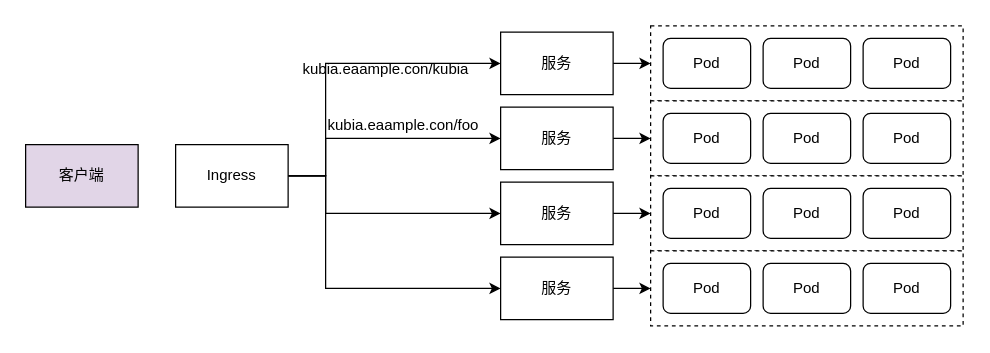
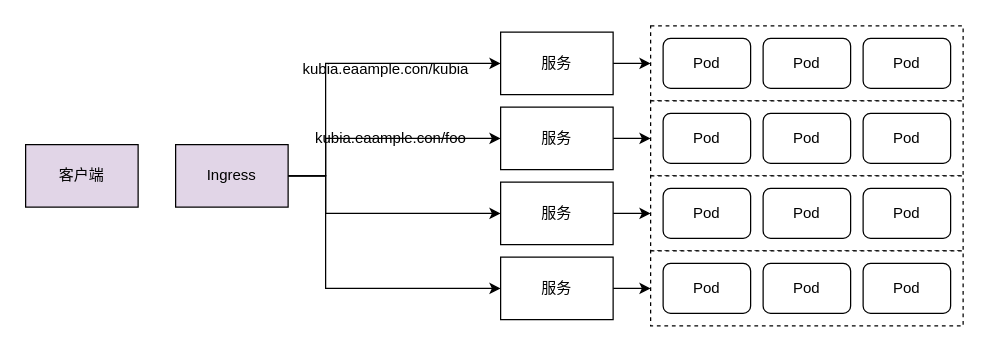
node "kubia.eaample.con/foo": moved (407, 126) -> (394, 138)
node "Ingress": fillcolor #ffffff -> #e1d5e7
